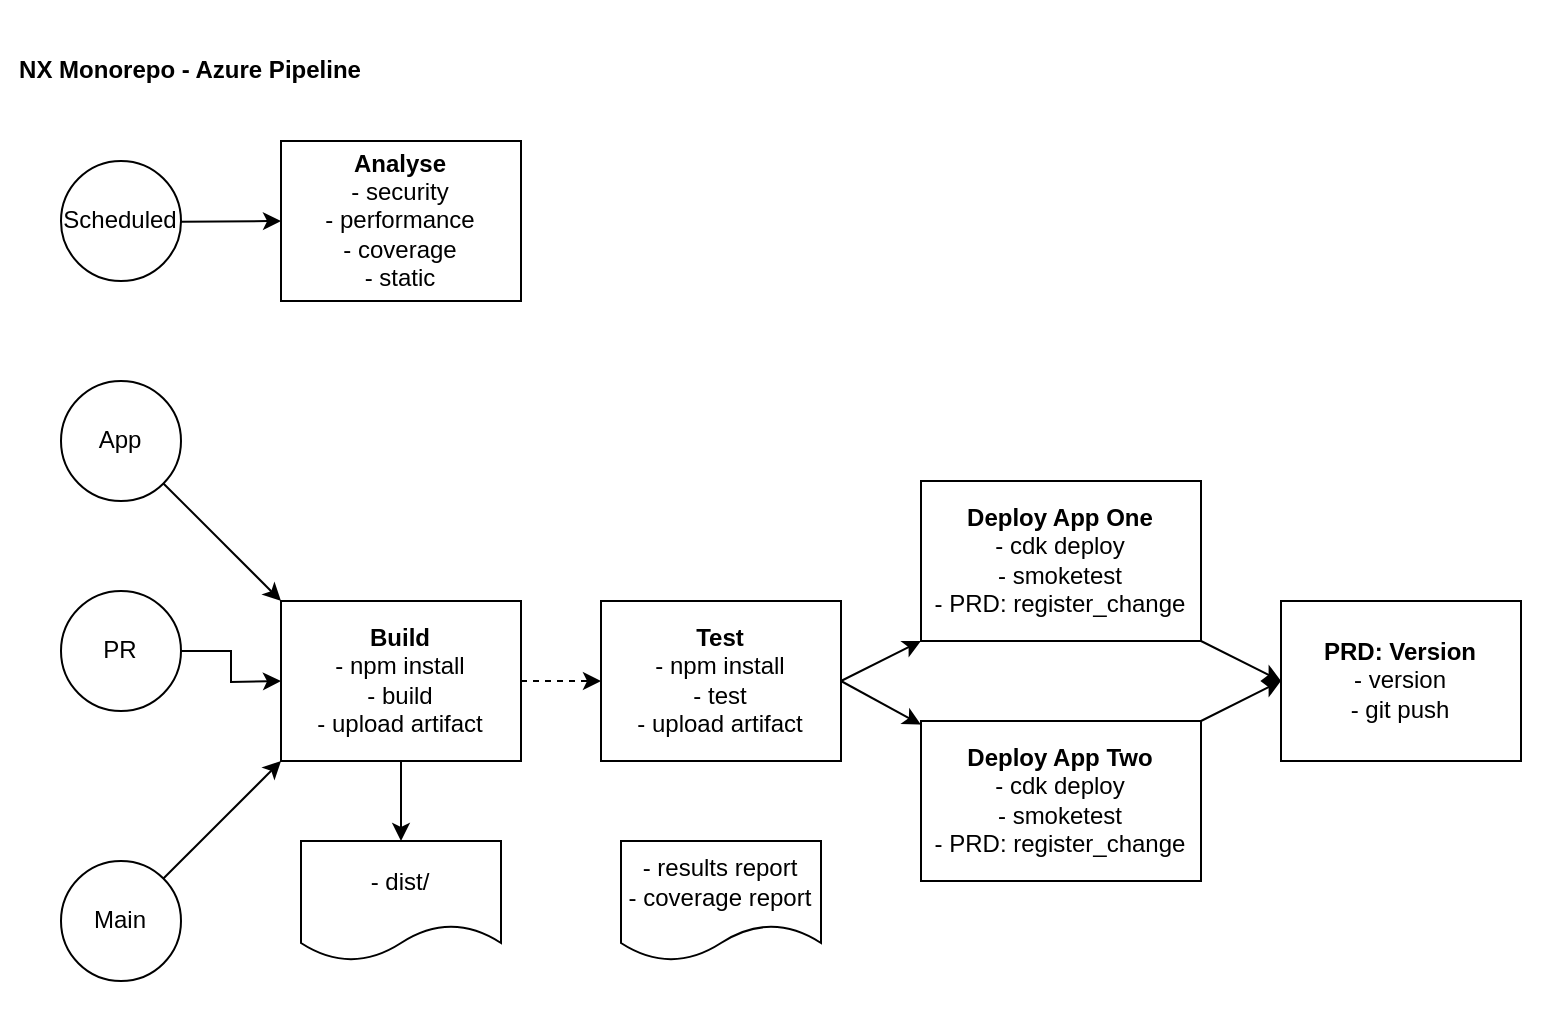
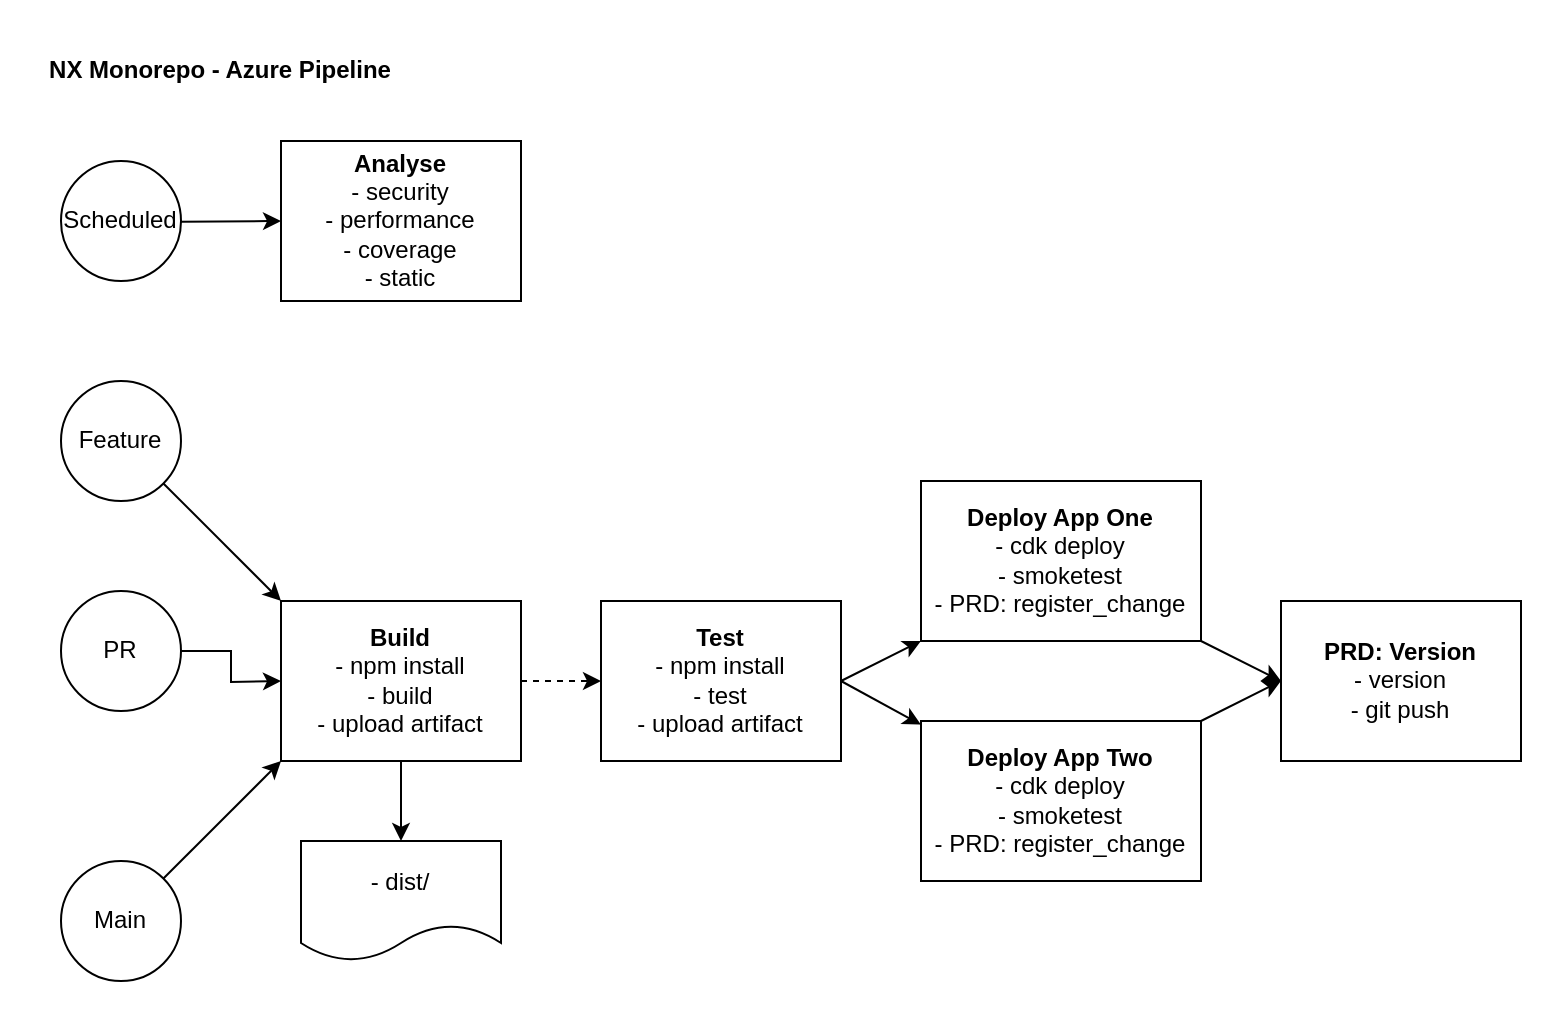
node "NX Monorepo - Azure Pipeline": moved (191, 71) -> (221, 71)
node "App": label "App" -> "Feature"
node "- results report - coverage report": removed
